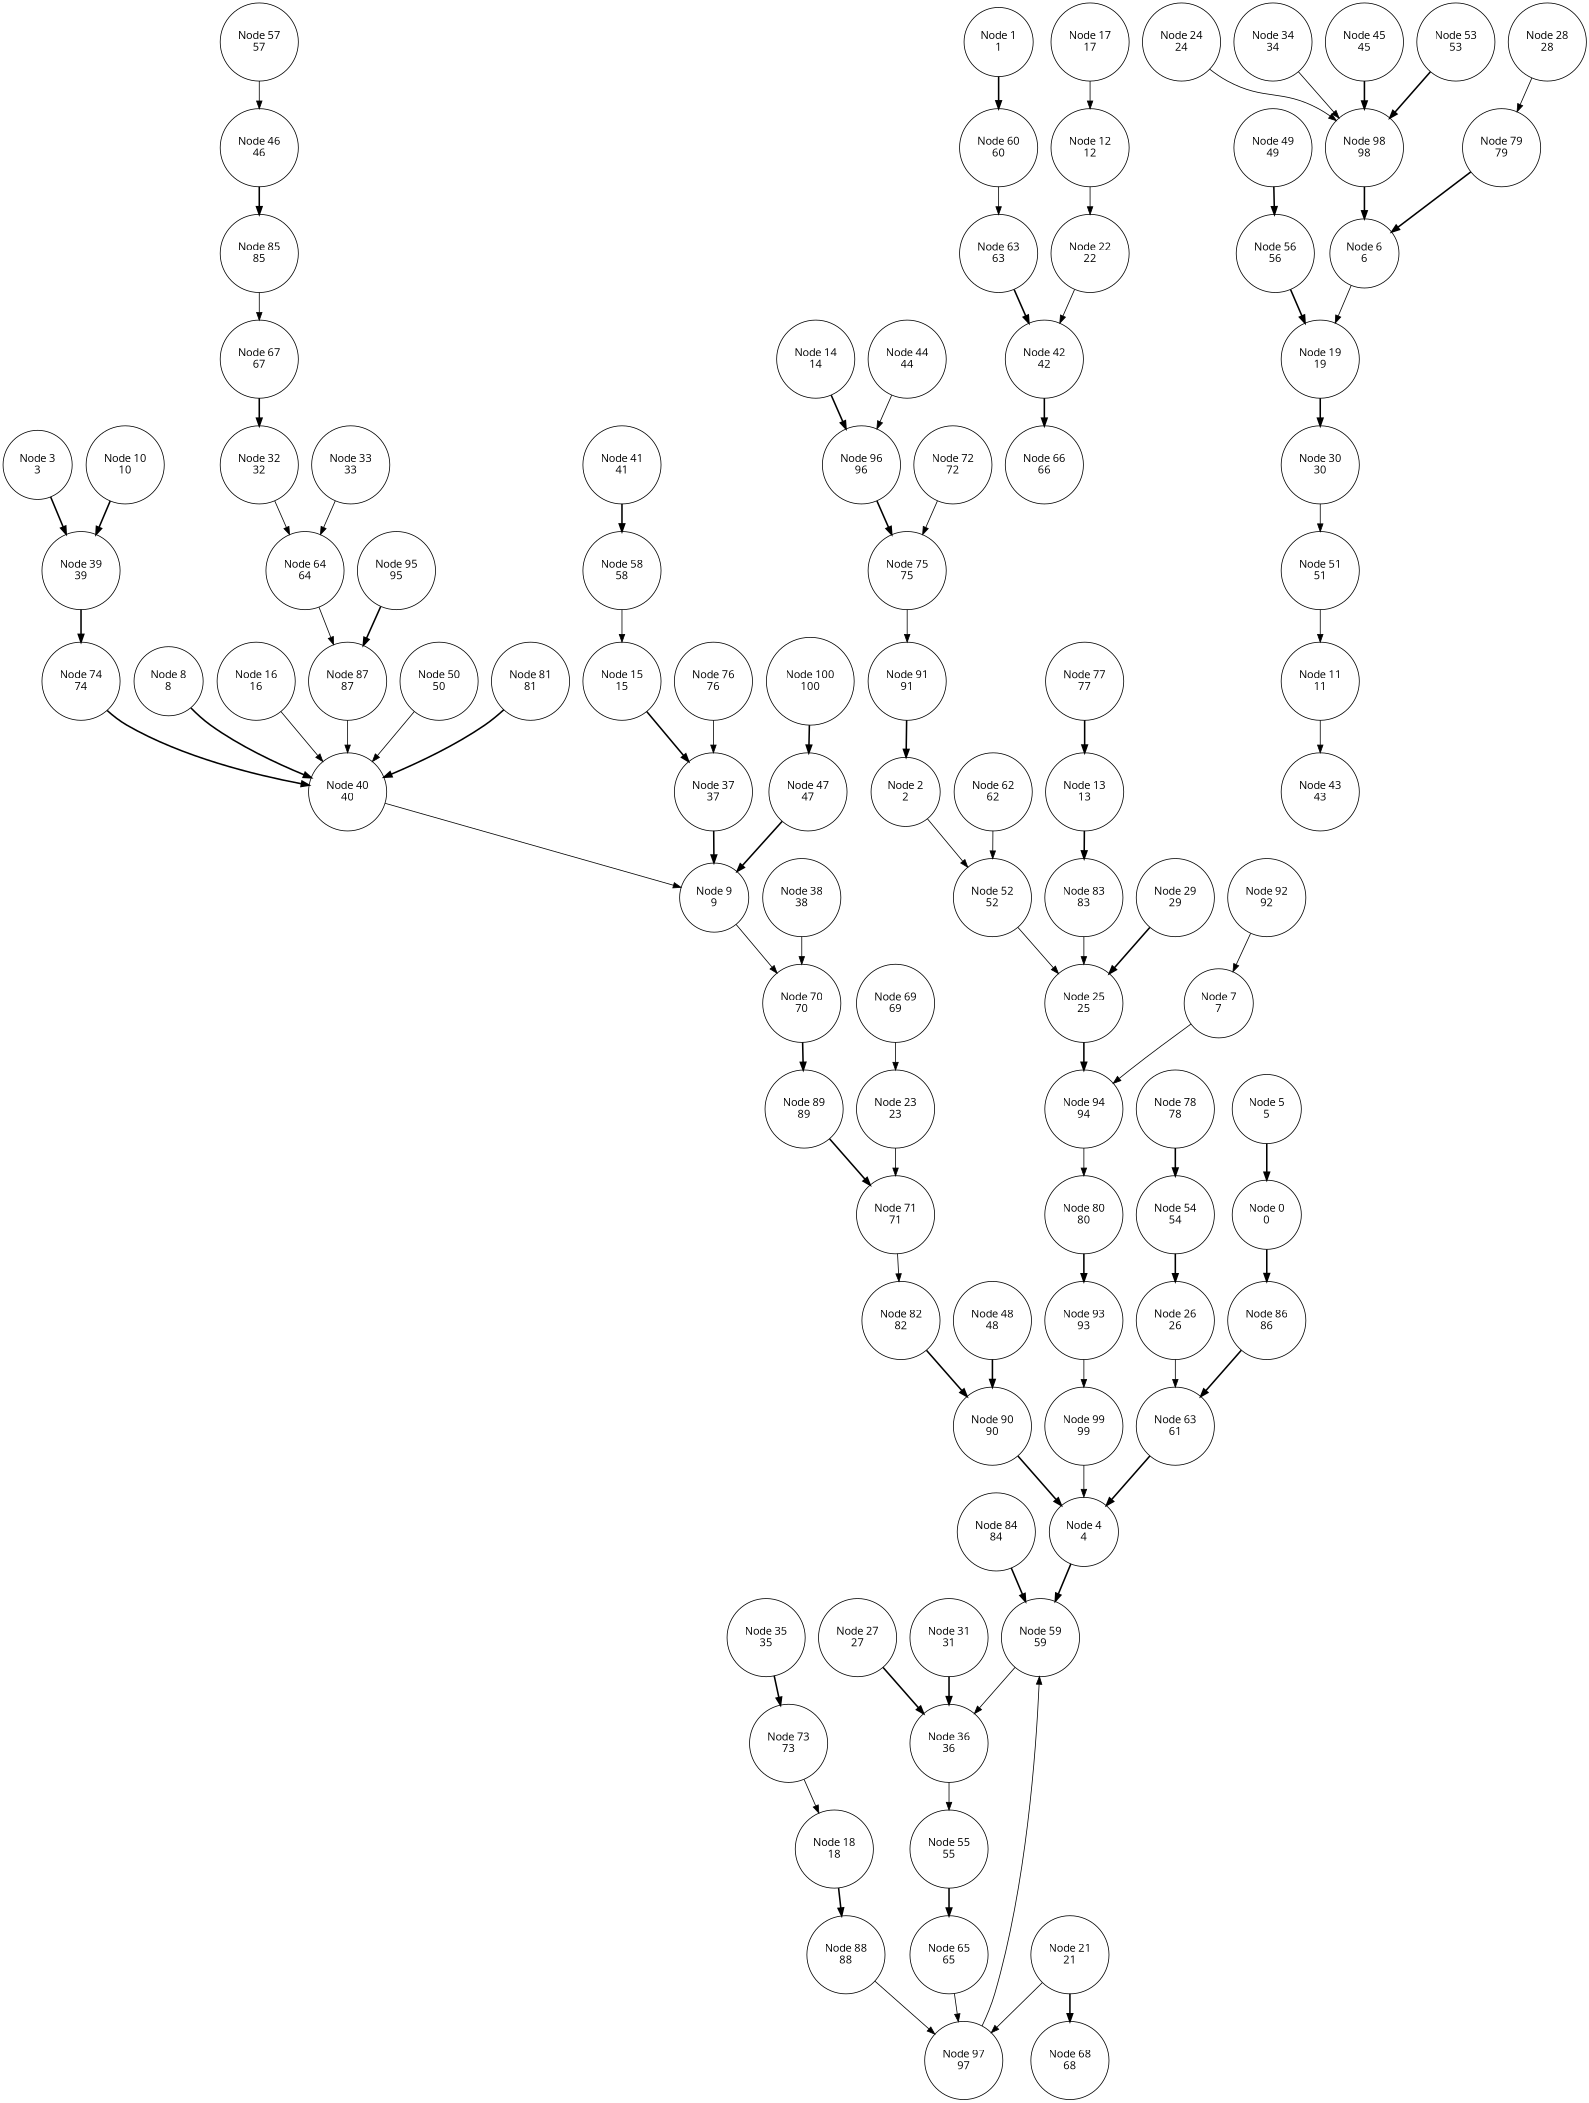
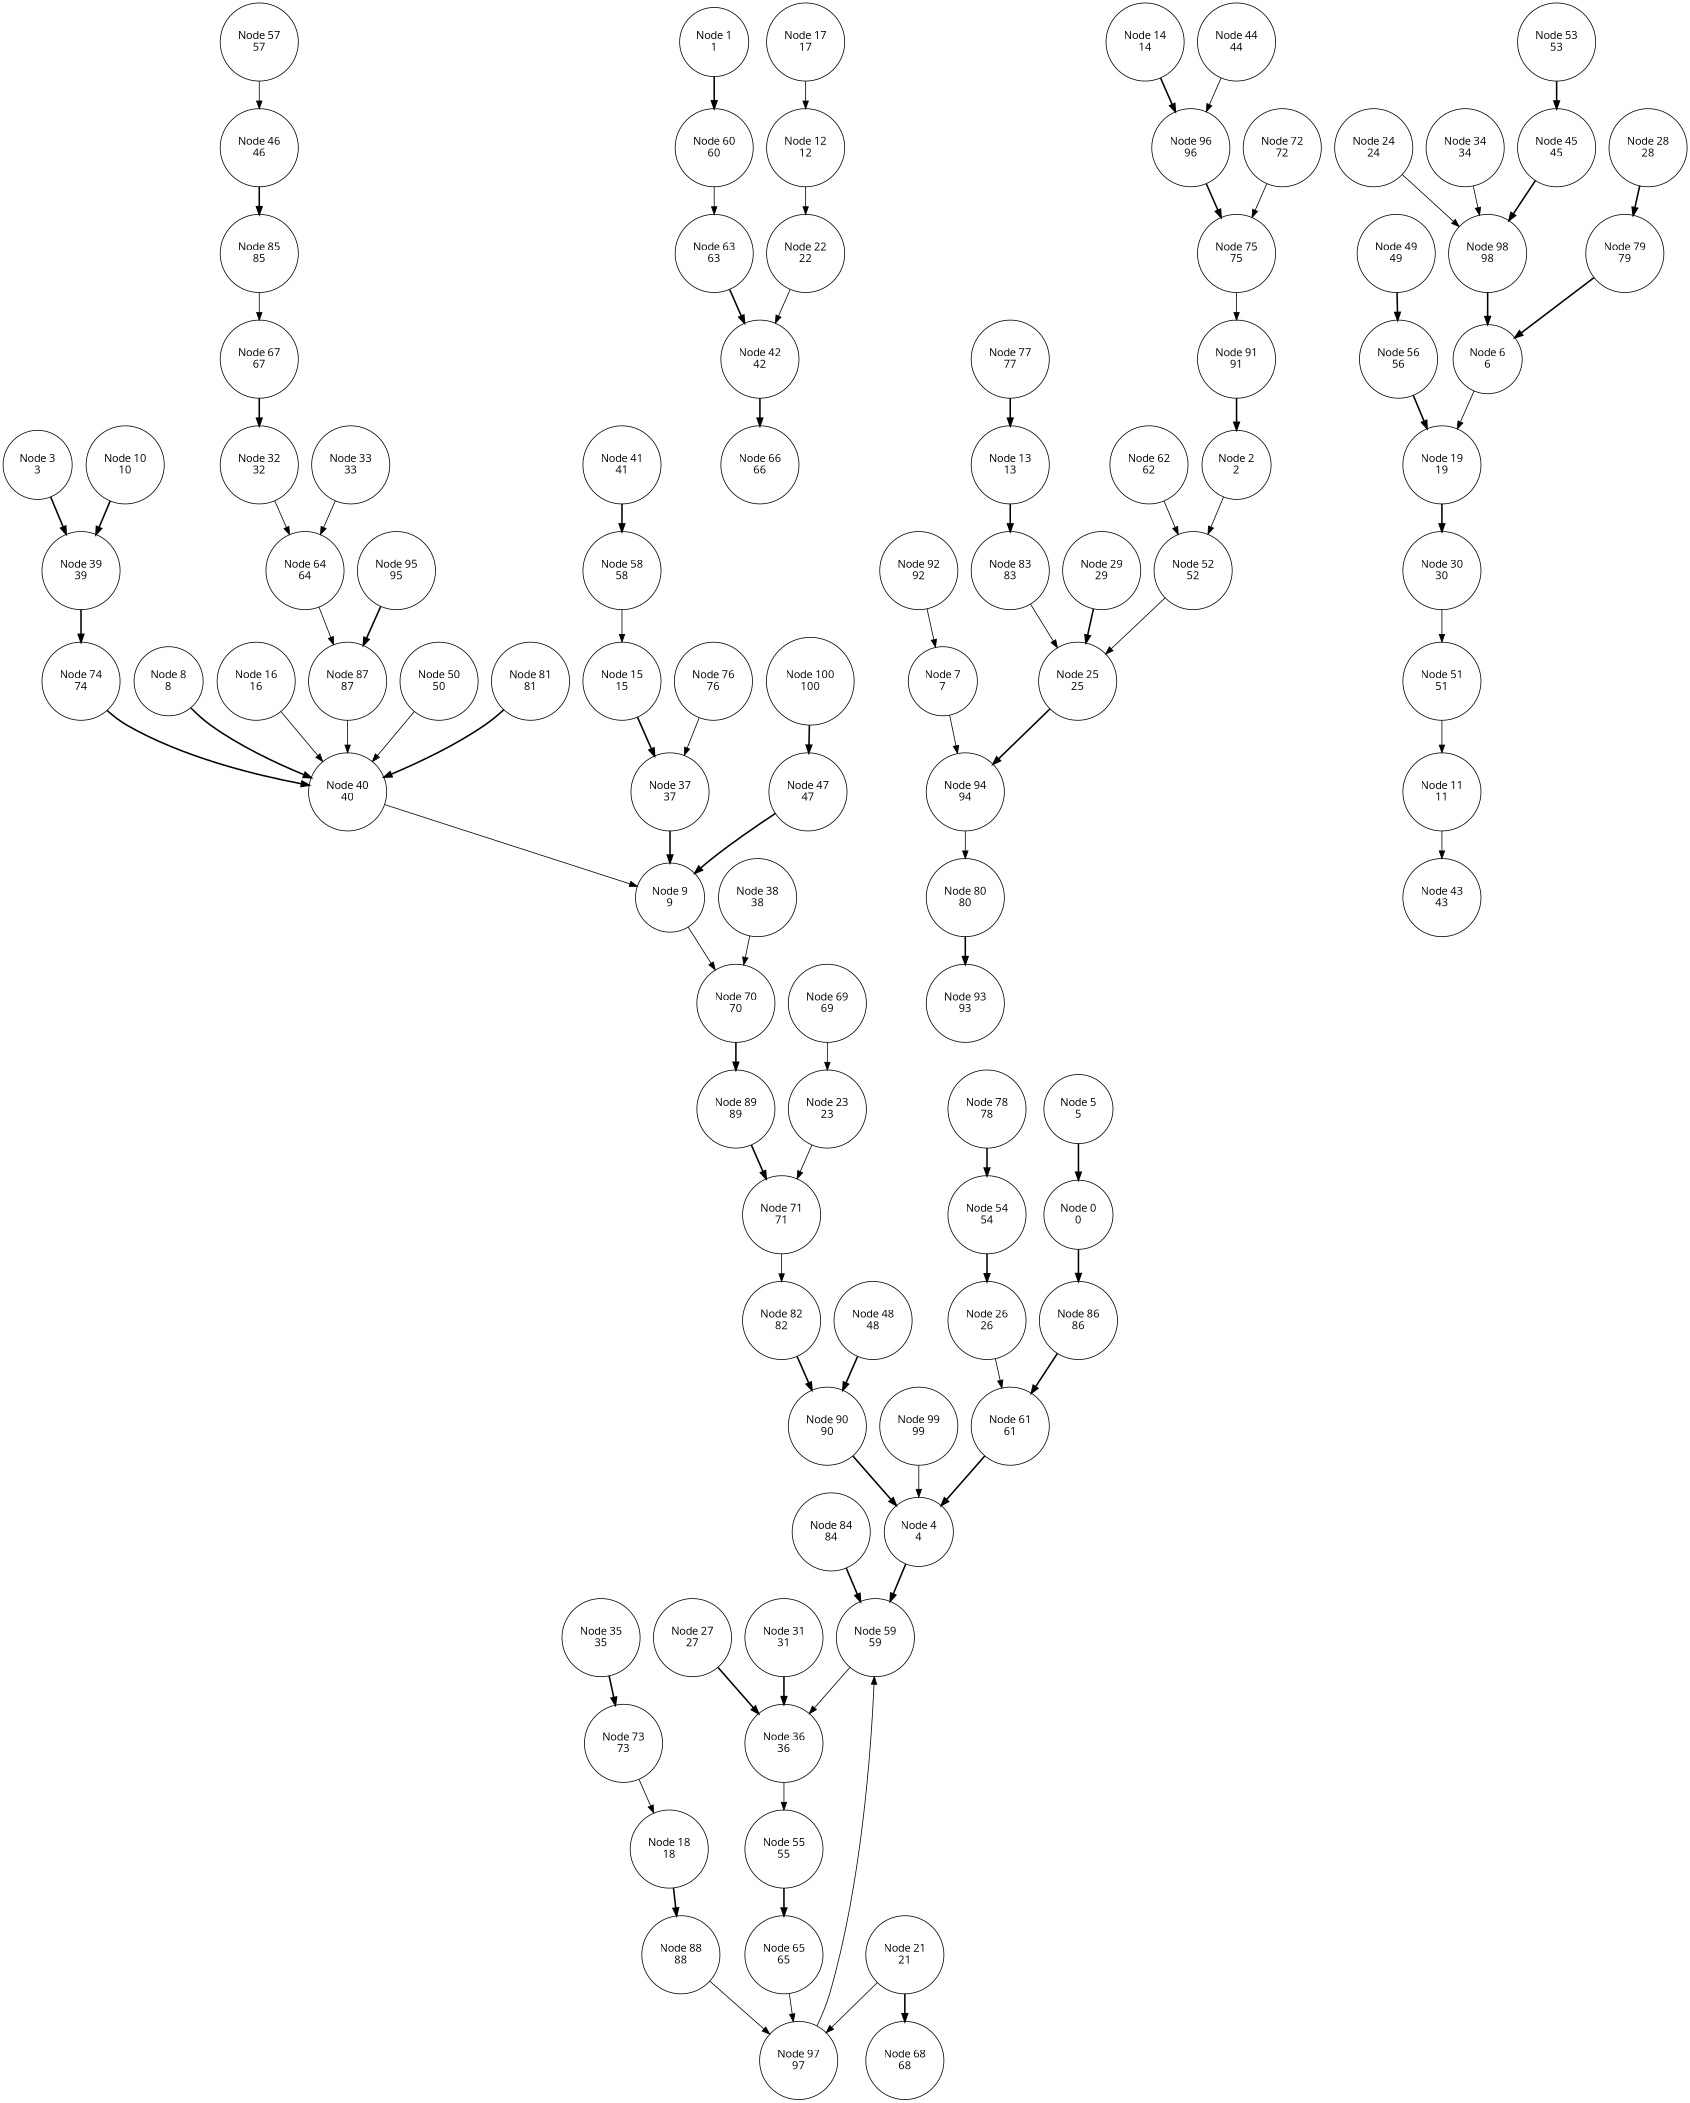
edge "Node 28 28" -> "Node 79 79": style solid -> bold
edge "Node 53 53" -> "Node 98 98": now "Node 53 53" -> "Node 45 45"
edge "Node 93 93" -> "Node 99 99": removed
node "Node 63 61": label "Node 63 61" -> "Node 61 61"
